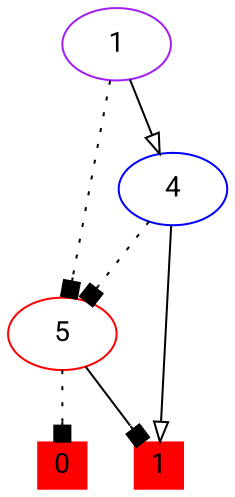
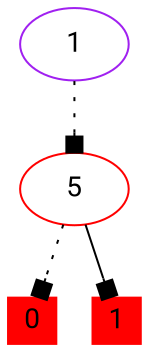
node "4": removed
